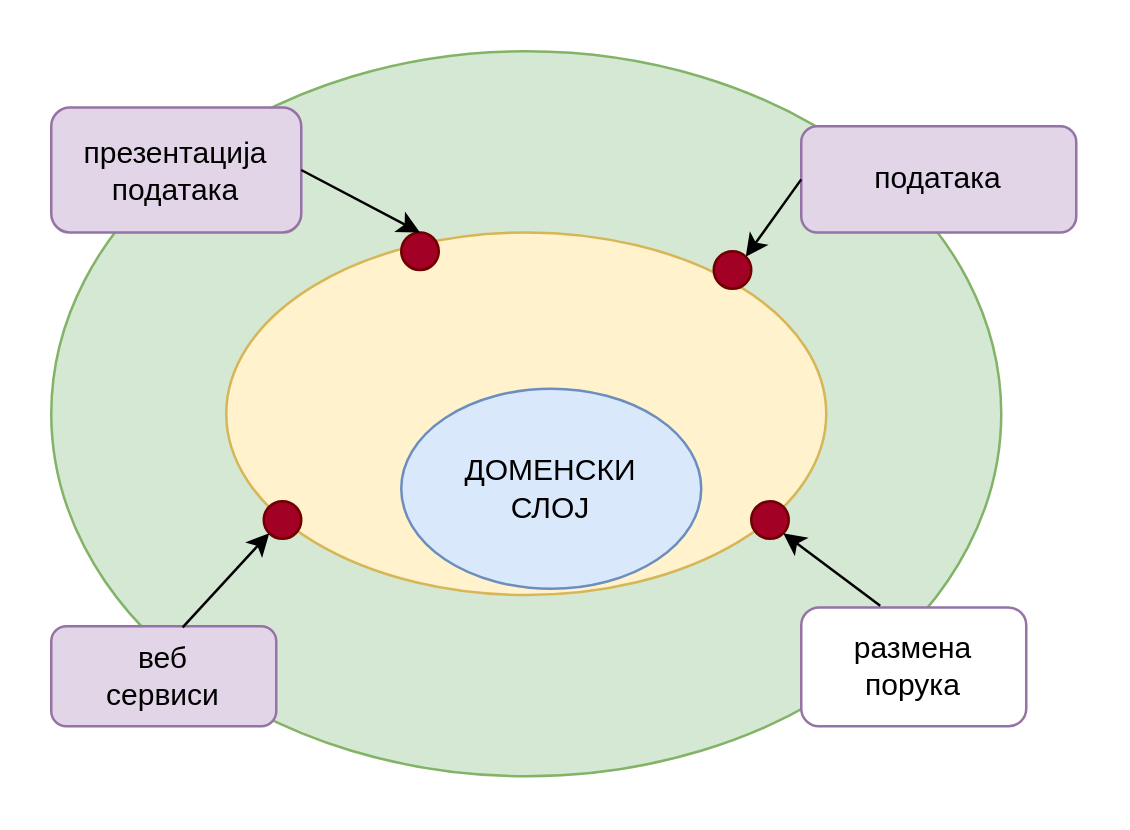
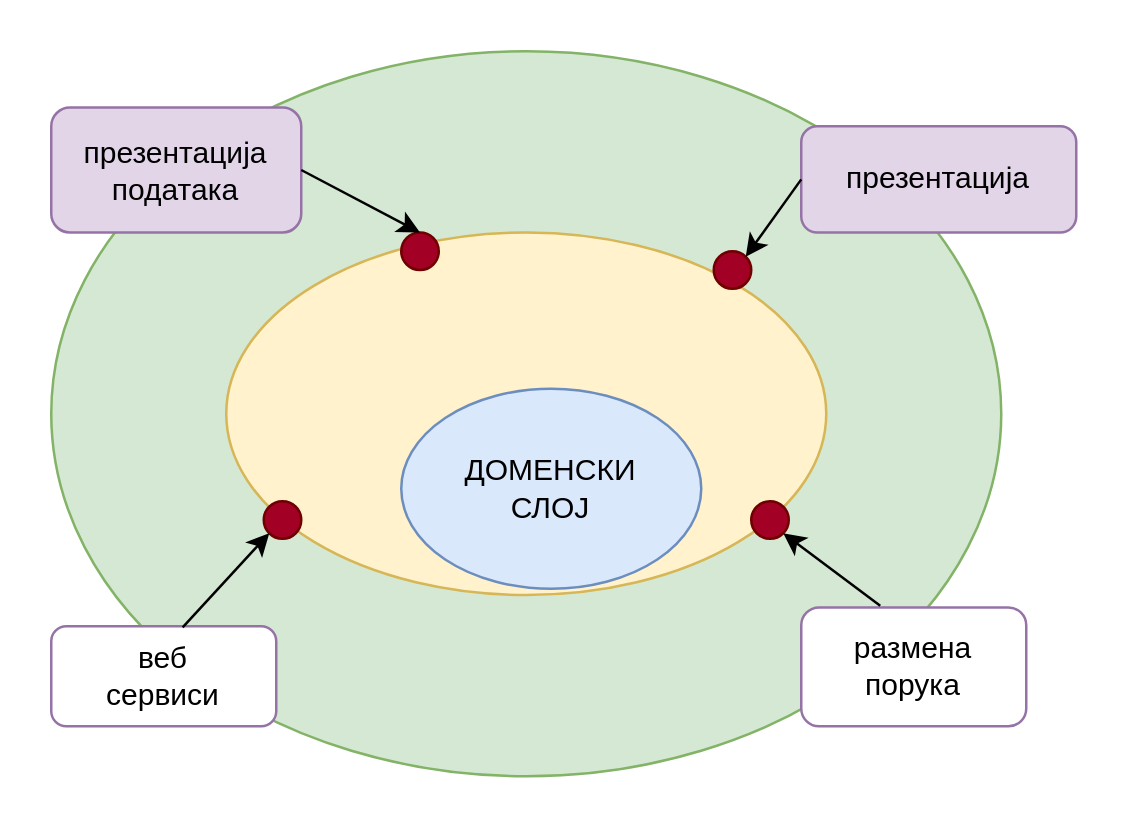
node "података": label "података" -> "презентација"
node "веб сервиси": fillcolor #e1d5e7 -> #ffffff
